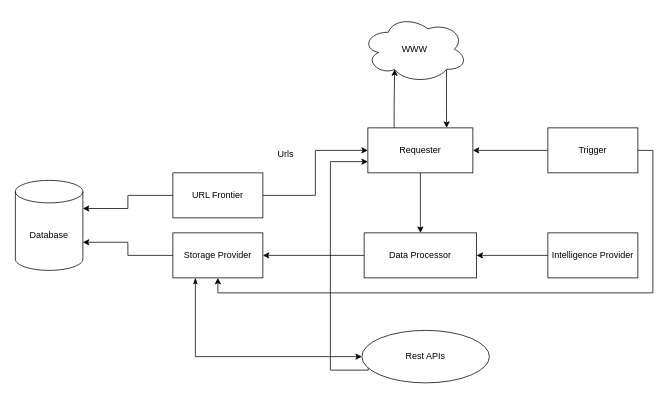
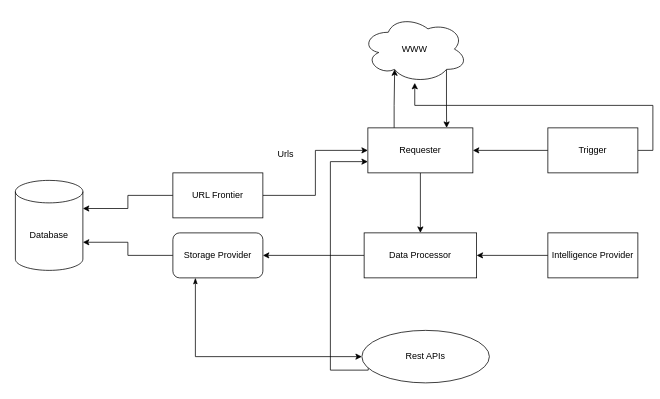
node "Storage Provider": shape rectangle -> rounded rectangle
edge "Trigger" -> "Storage Provider": now "Trigger" -> "WWW"
